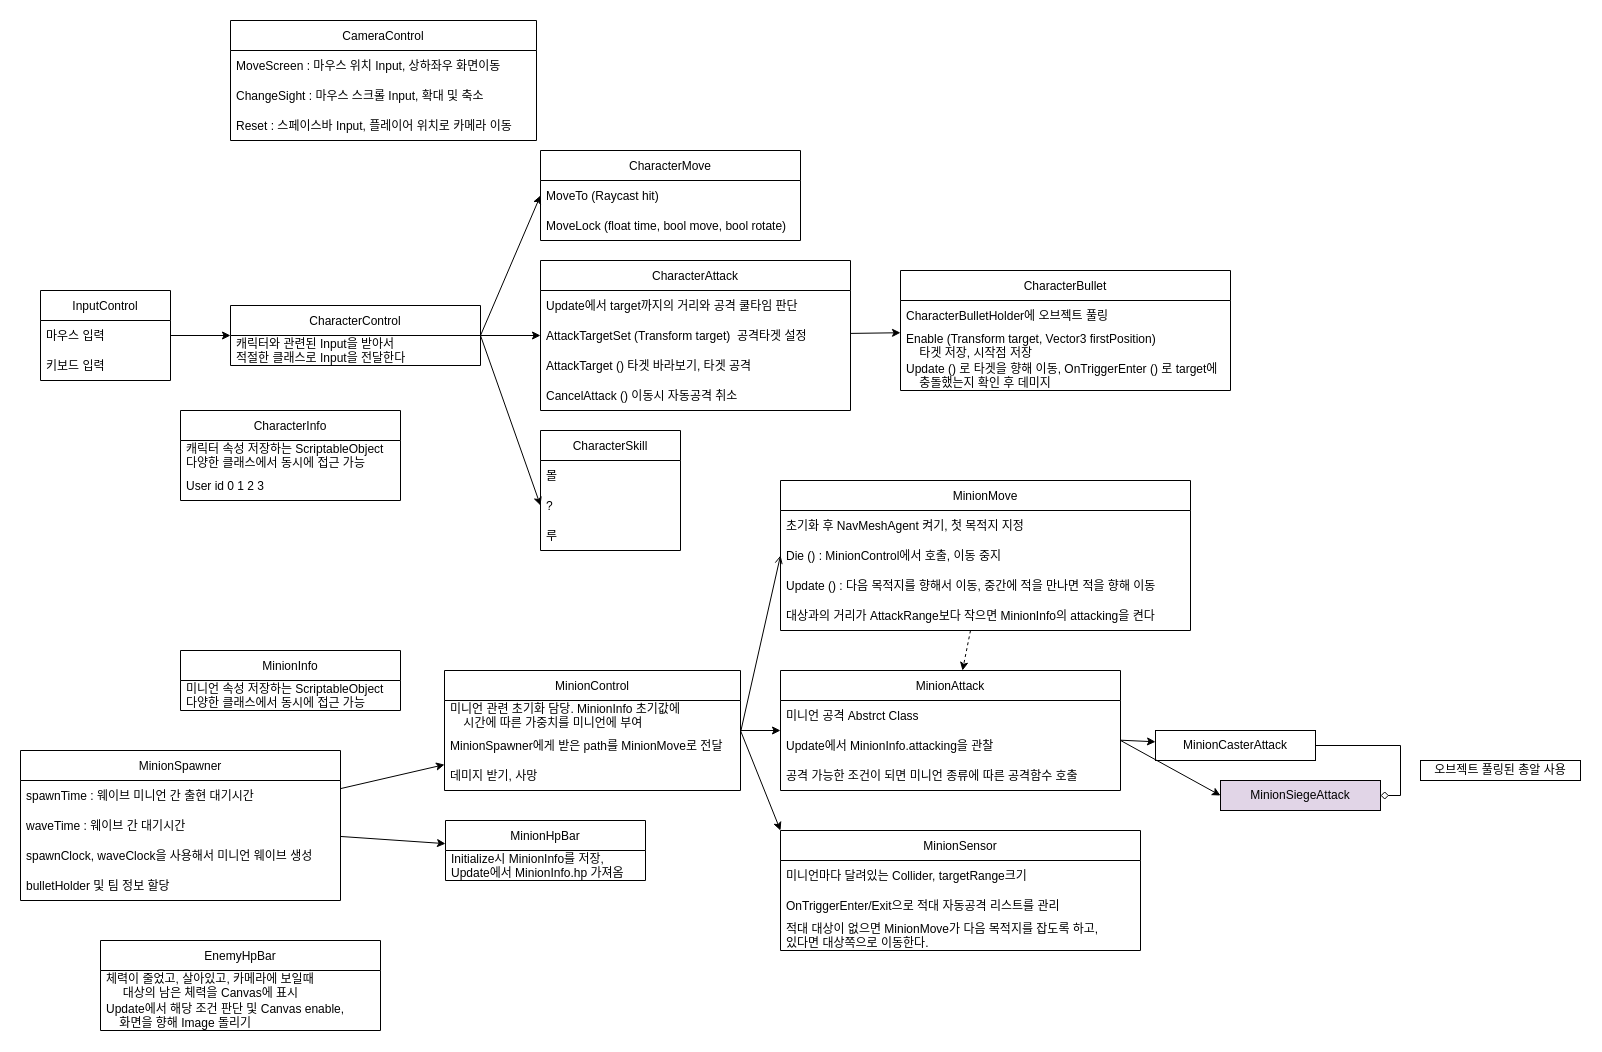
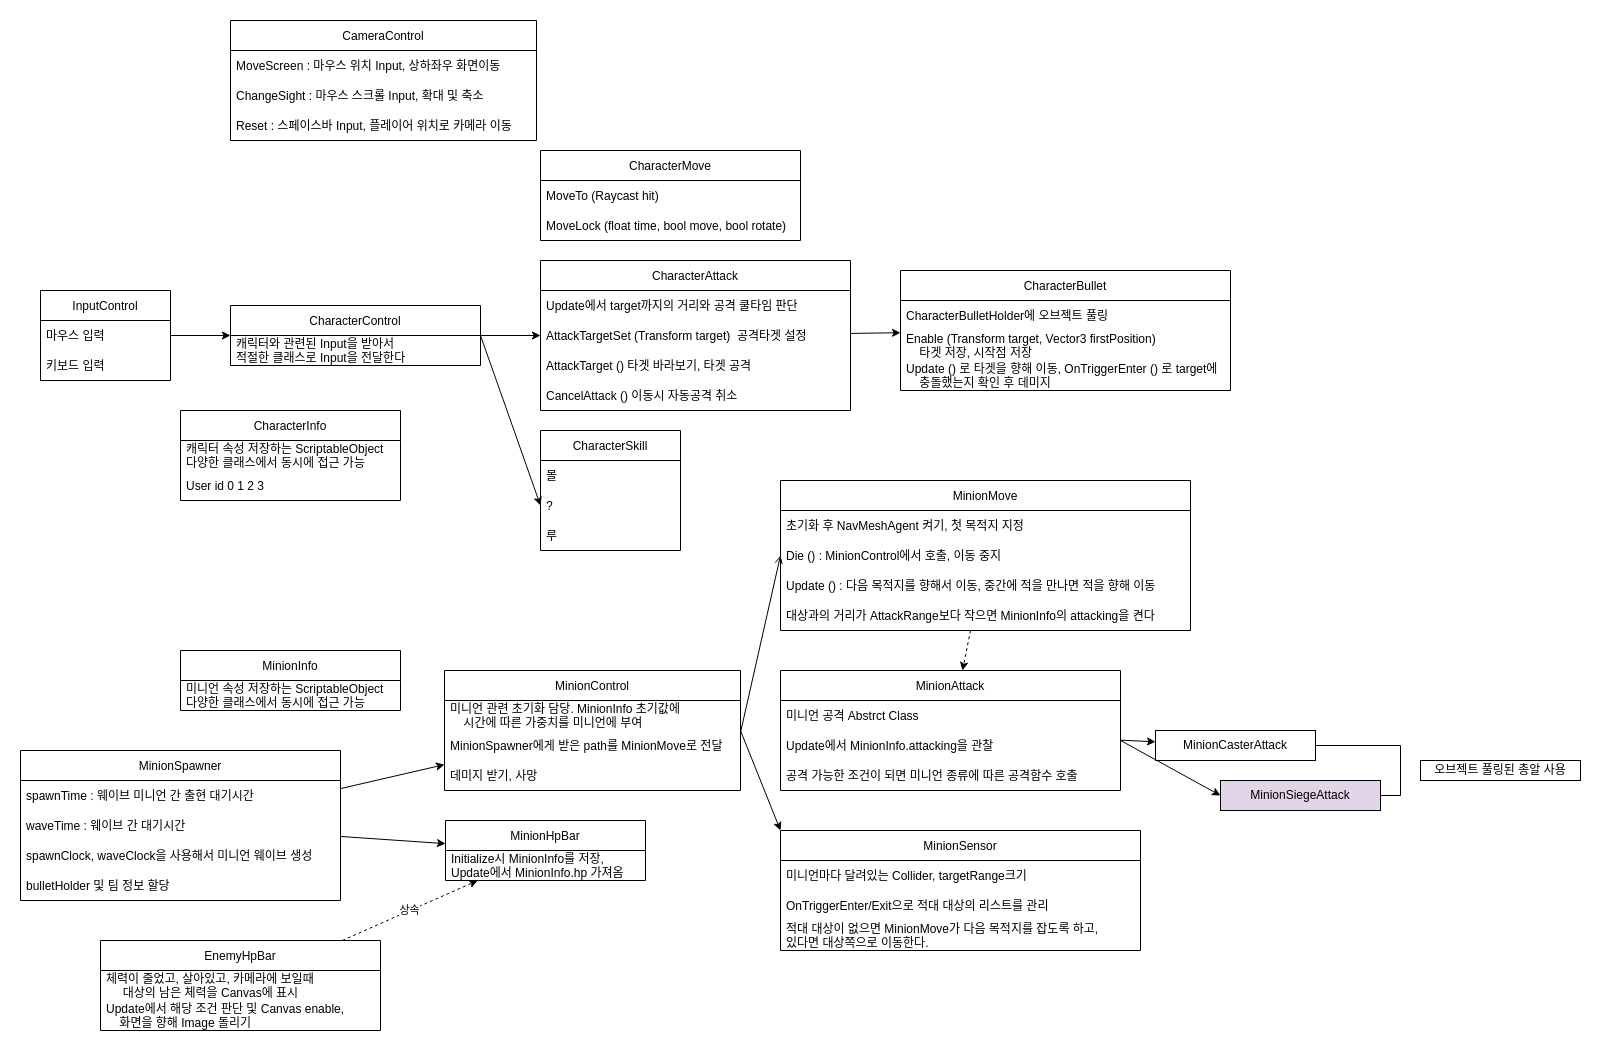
edge "CharacterControl" -> "MoveTo (Raycast hit)": removed
edge "MinionControl" -> "MinionAttack": removed
edge "MinionCasterAttack" -> "MinionSiegeAttack": arrowhead diamond -> none
node "OnTriggerEnter/Exit으로 적대 자동공격 리스트를 관리": label "OnTriggerEnter/Exit으로 적대 자동공격 리스트를 관리" -> "OnTriggerEnter/Exit으로 적대 대상의 리스트를 관리"
edge "EnemyHpBar" -> "MinionHpBar": added, label "상속"
